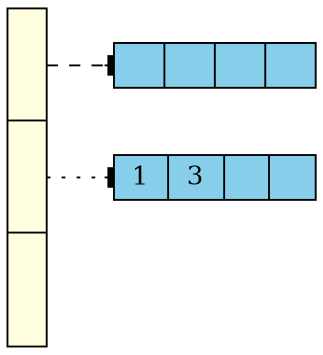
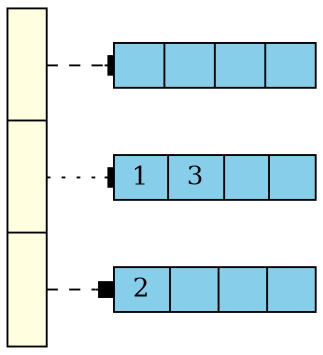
node "2": added
